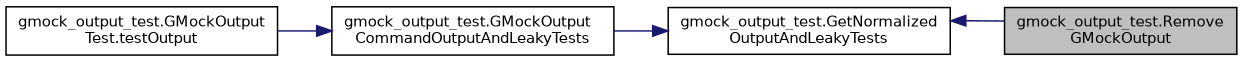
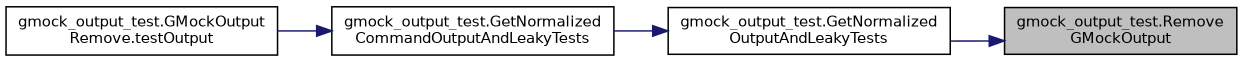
edge "gmock_output_test.Remove GMockOutput" -> "gmock_output_test.GetNormalized OutputAndLeakyTests": reversed
node "gmock_output_test.GMockOutput Test.testOutput": label "gmock_output_test.GMockOutput Test.testOutput" -> "gmock_output_test.GMockOutput Remove.testOutput"
node "gmock_output_test.GMockOutput CommandOutputAndLeakyTests": label "gmock_output_test.GMockOutput CommandOutputAndLeakyTests" -> "gmock_output_test.GetNormalized CommandOutputAndLeakyTests"
